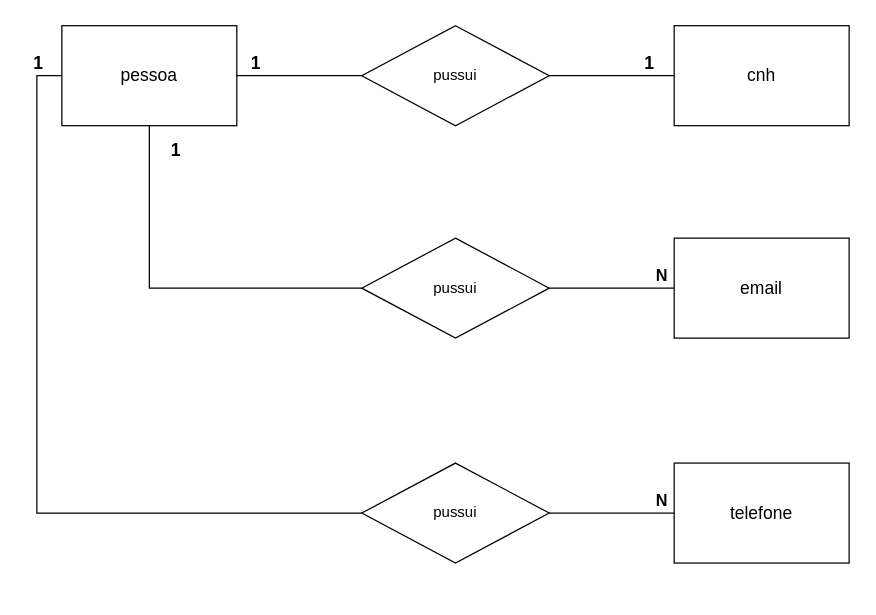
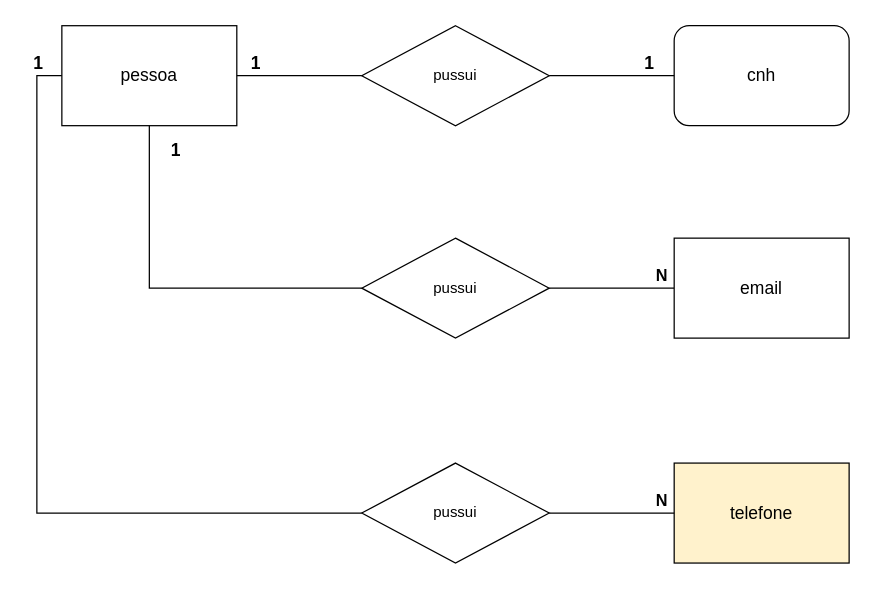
node "cnh": shape rectangle -> rounded rectangle
node "telefone": fillcolor #ffffff -> #fff2cc
